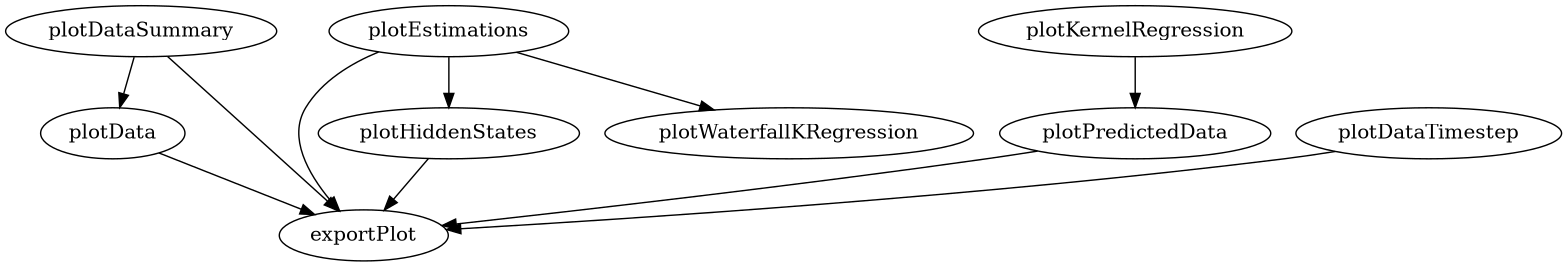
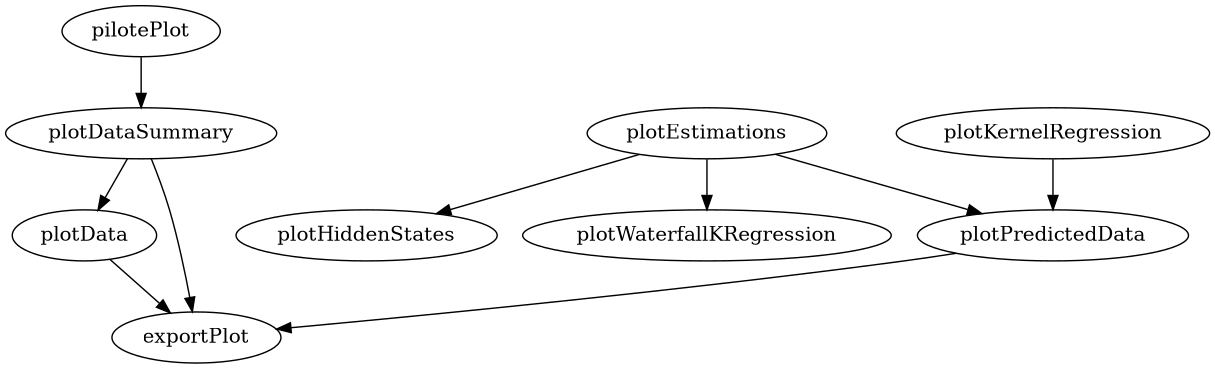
node "pilotePlot": added
edge "plotEstimations" -> "exportPlot": now "plotEstimations" -> "plotPredictedData"
node "plotDataTimestep": removed
edge "plotHiddenStates" -> "exportPlot": removed
